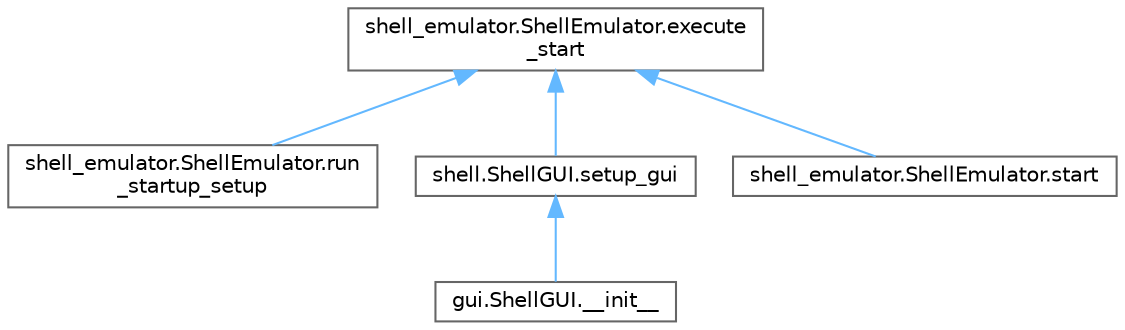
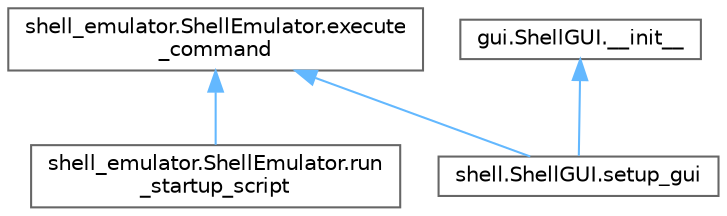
node "shell_emulator.ShellEmulator.execute _start": label "shell_emulator.ShellEmulator.execute _start" -> "shell_emulator.ShellEmulator.execute _command"
node "shell_emulator.ShellEmulator.run _startup_setup": label "shell_emulator.ShellEmulator.run _startup_setup" -> "shell_emulator.ShellEmulator.run _startup_script"
node "shell_emulator.ShellEmulator.start": removed
edge "gui.ShellGUI.__init__" -> "shell.ShellGUI.setup_gui": reversed
